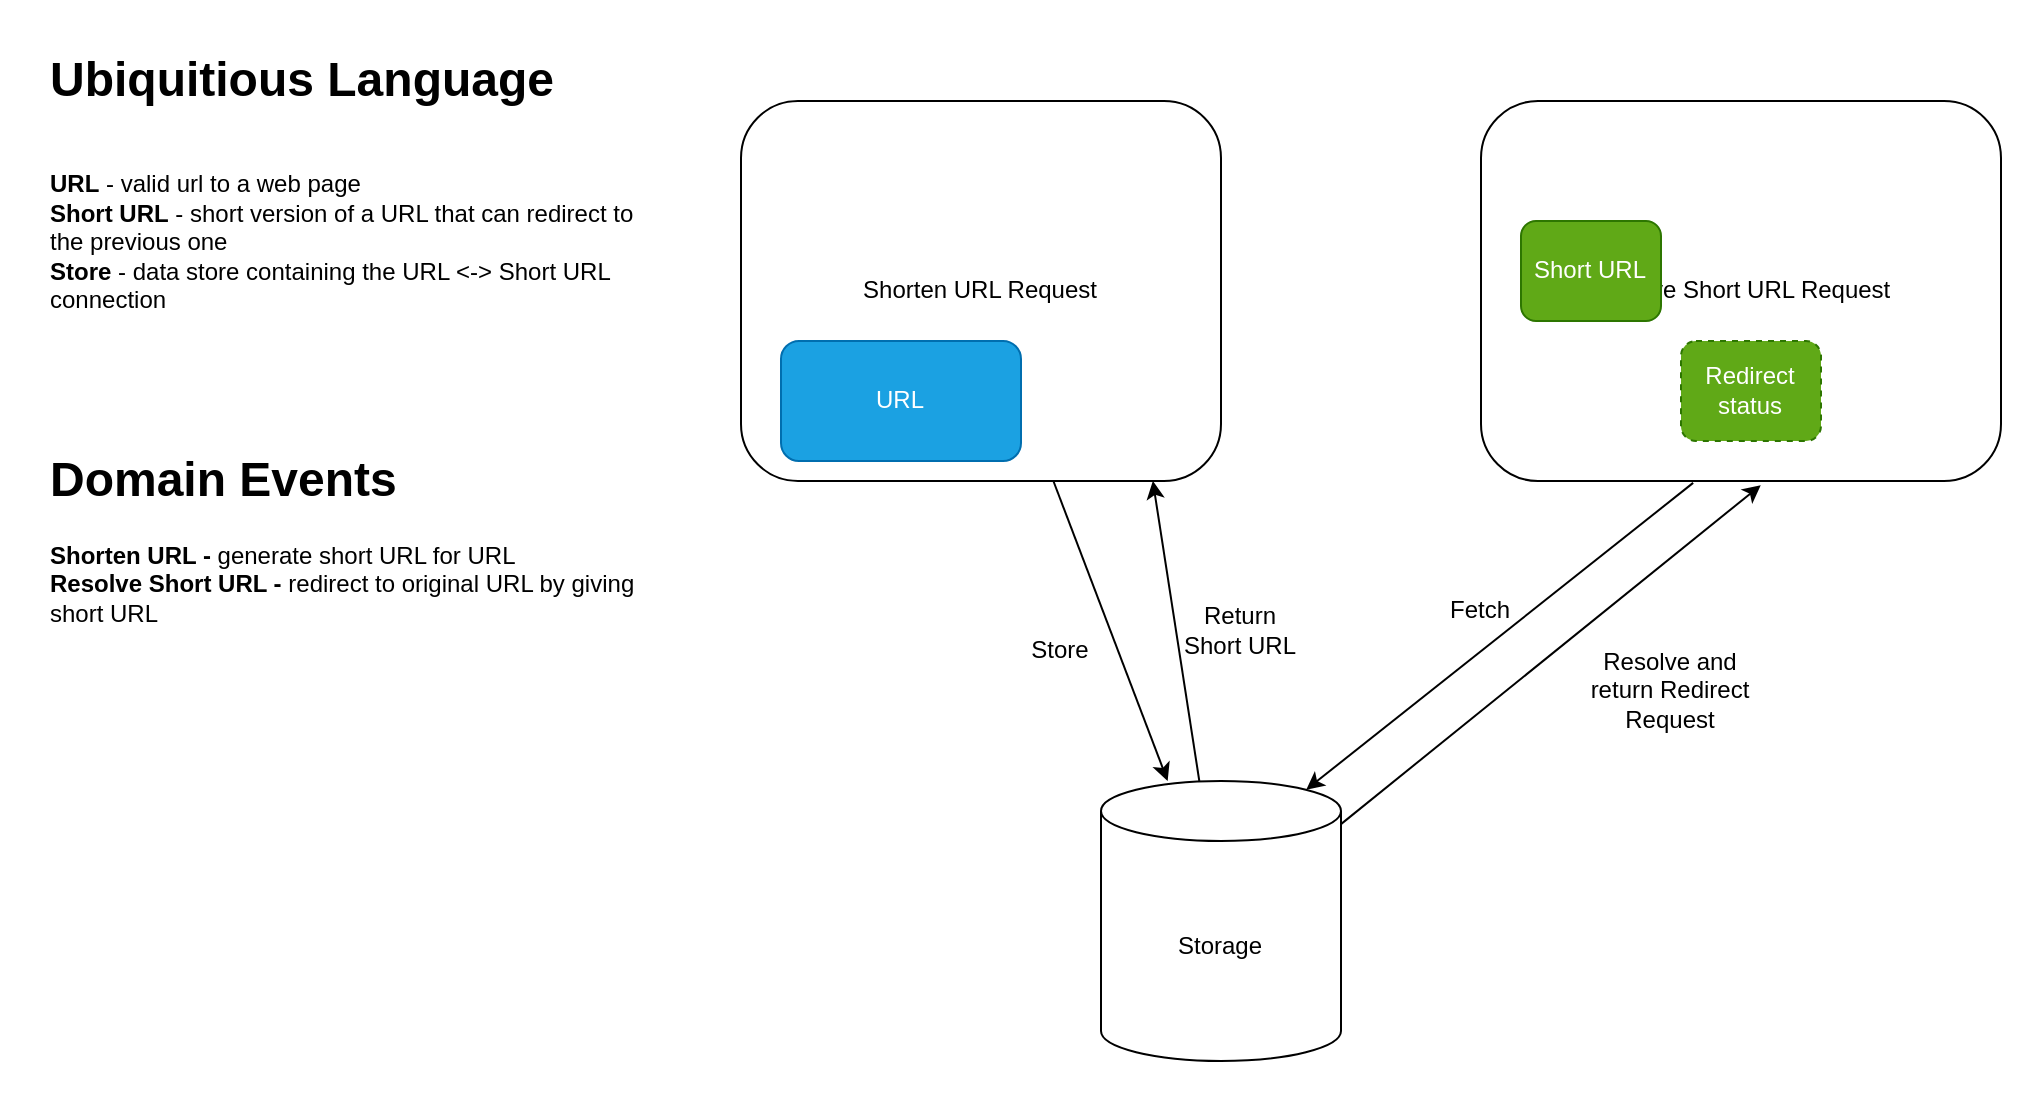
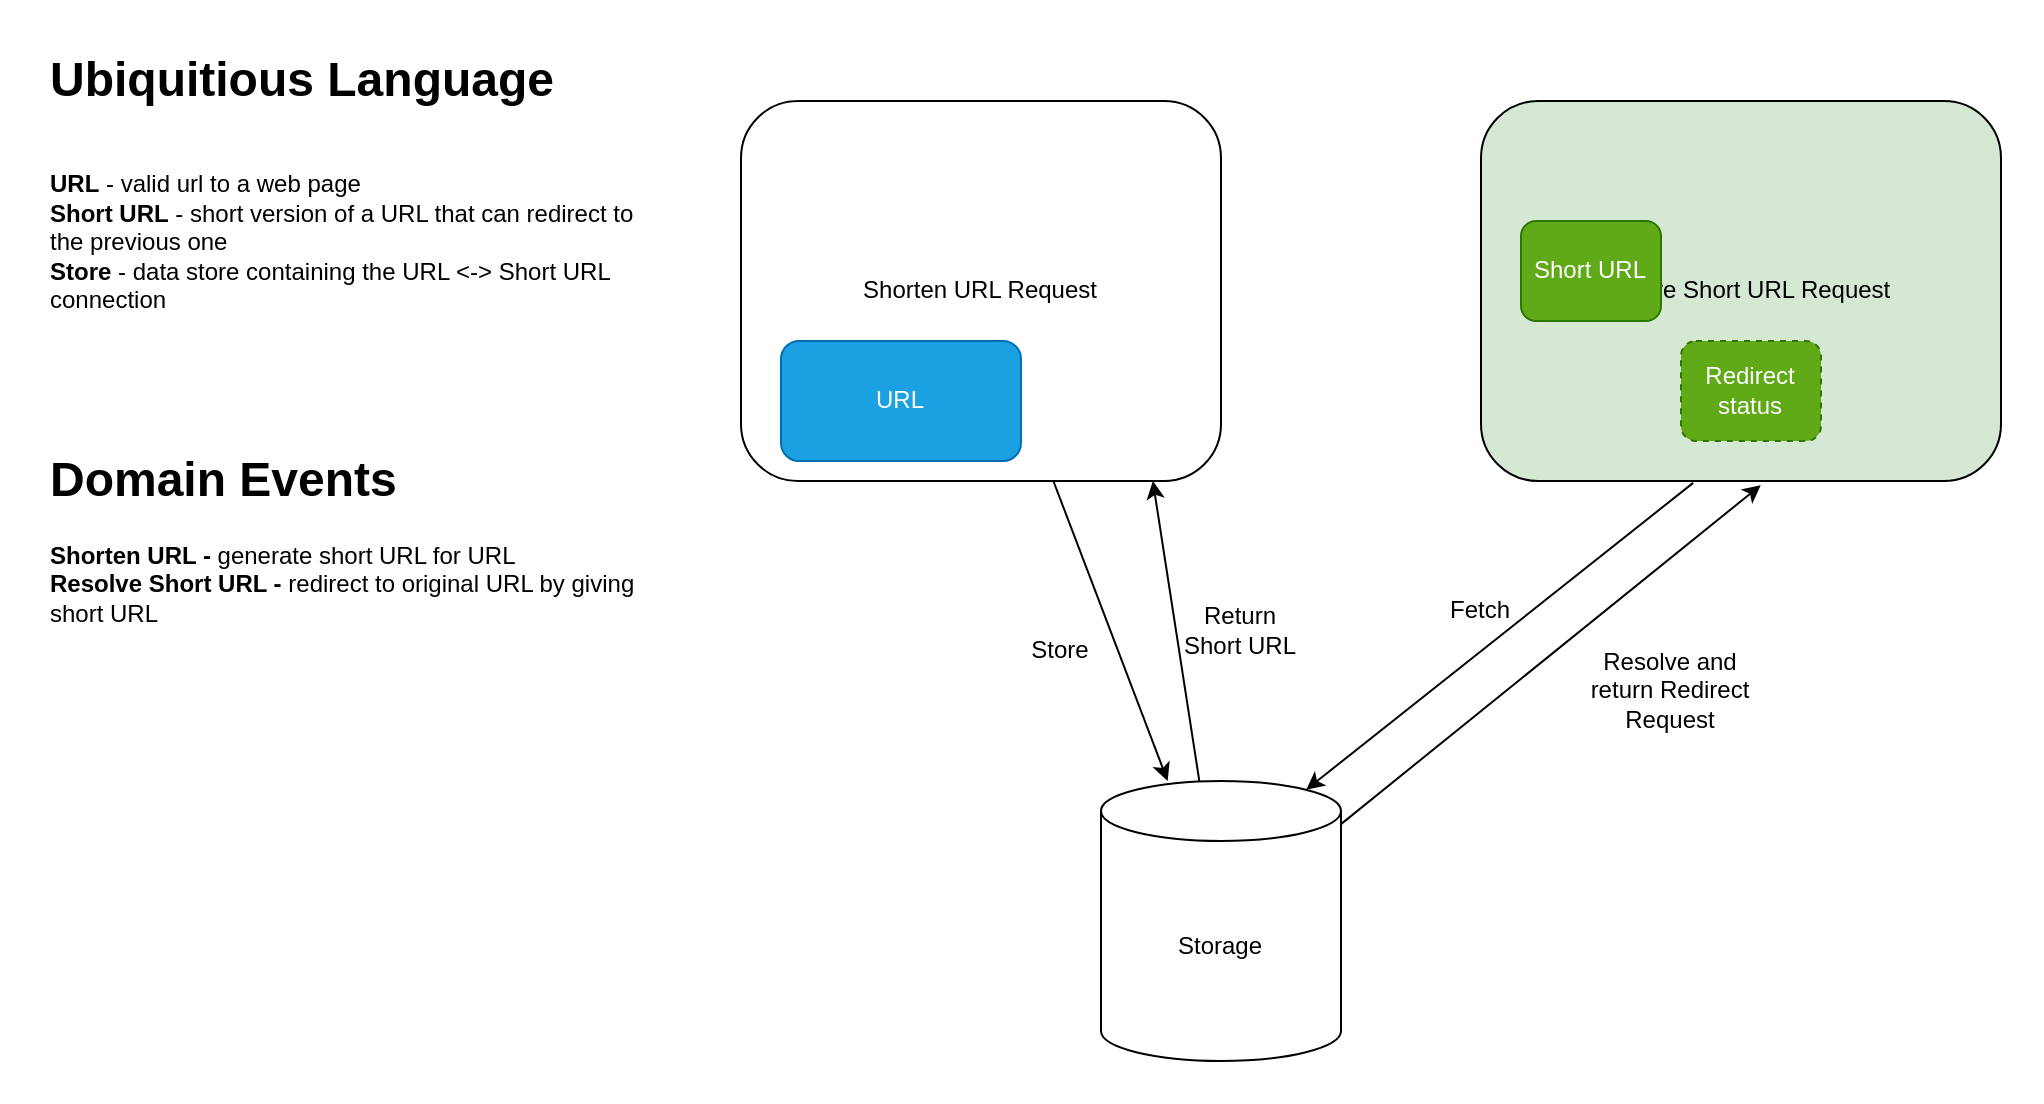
node "Resolve Short URL Request": fillcolor #ffffff -> #d5e8d4
